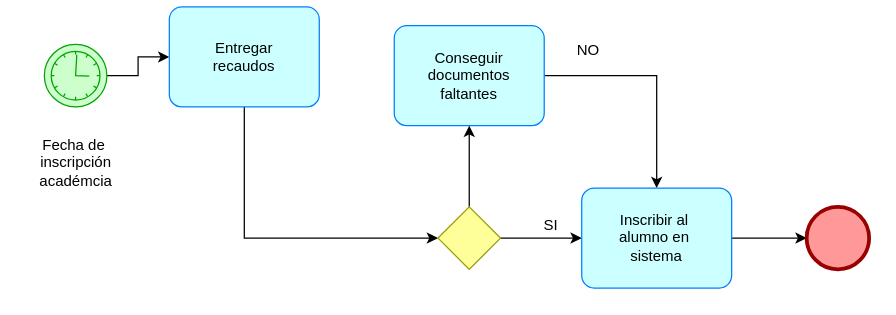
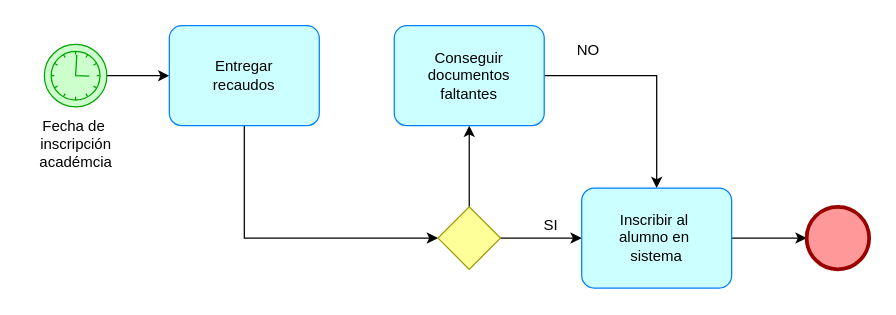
node "Entregar recaudos": moved (244, 57) -> (244, 76)
node "Fecha de inscripción académcia": moved (76, 163) -> (76, 144)
